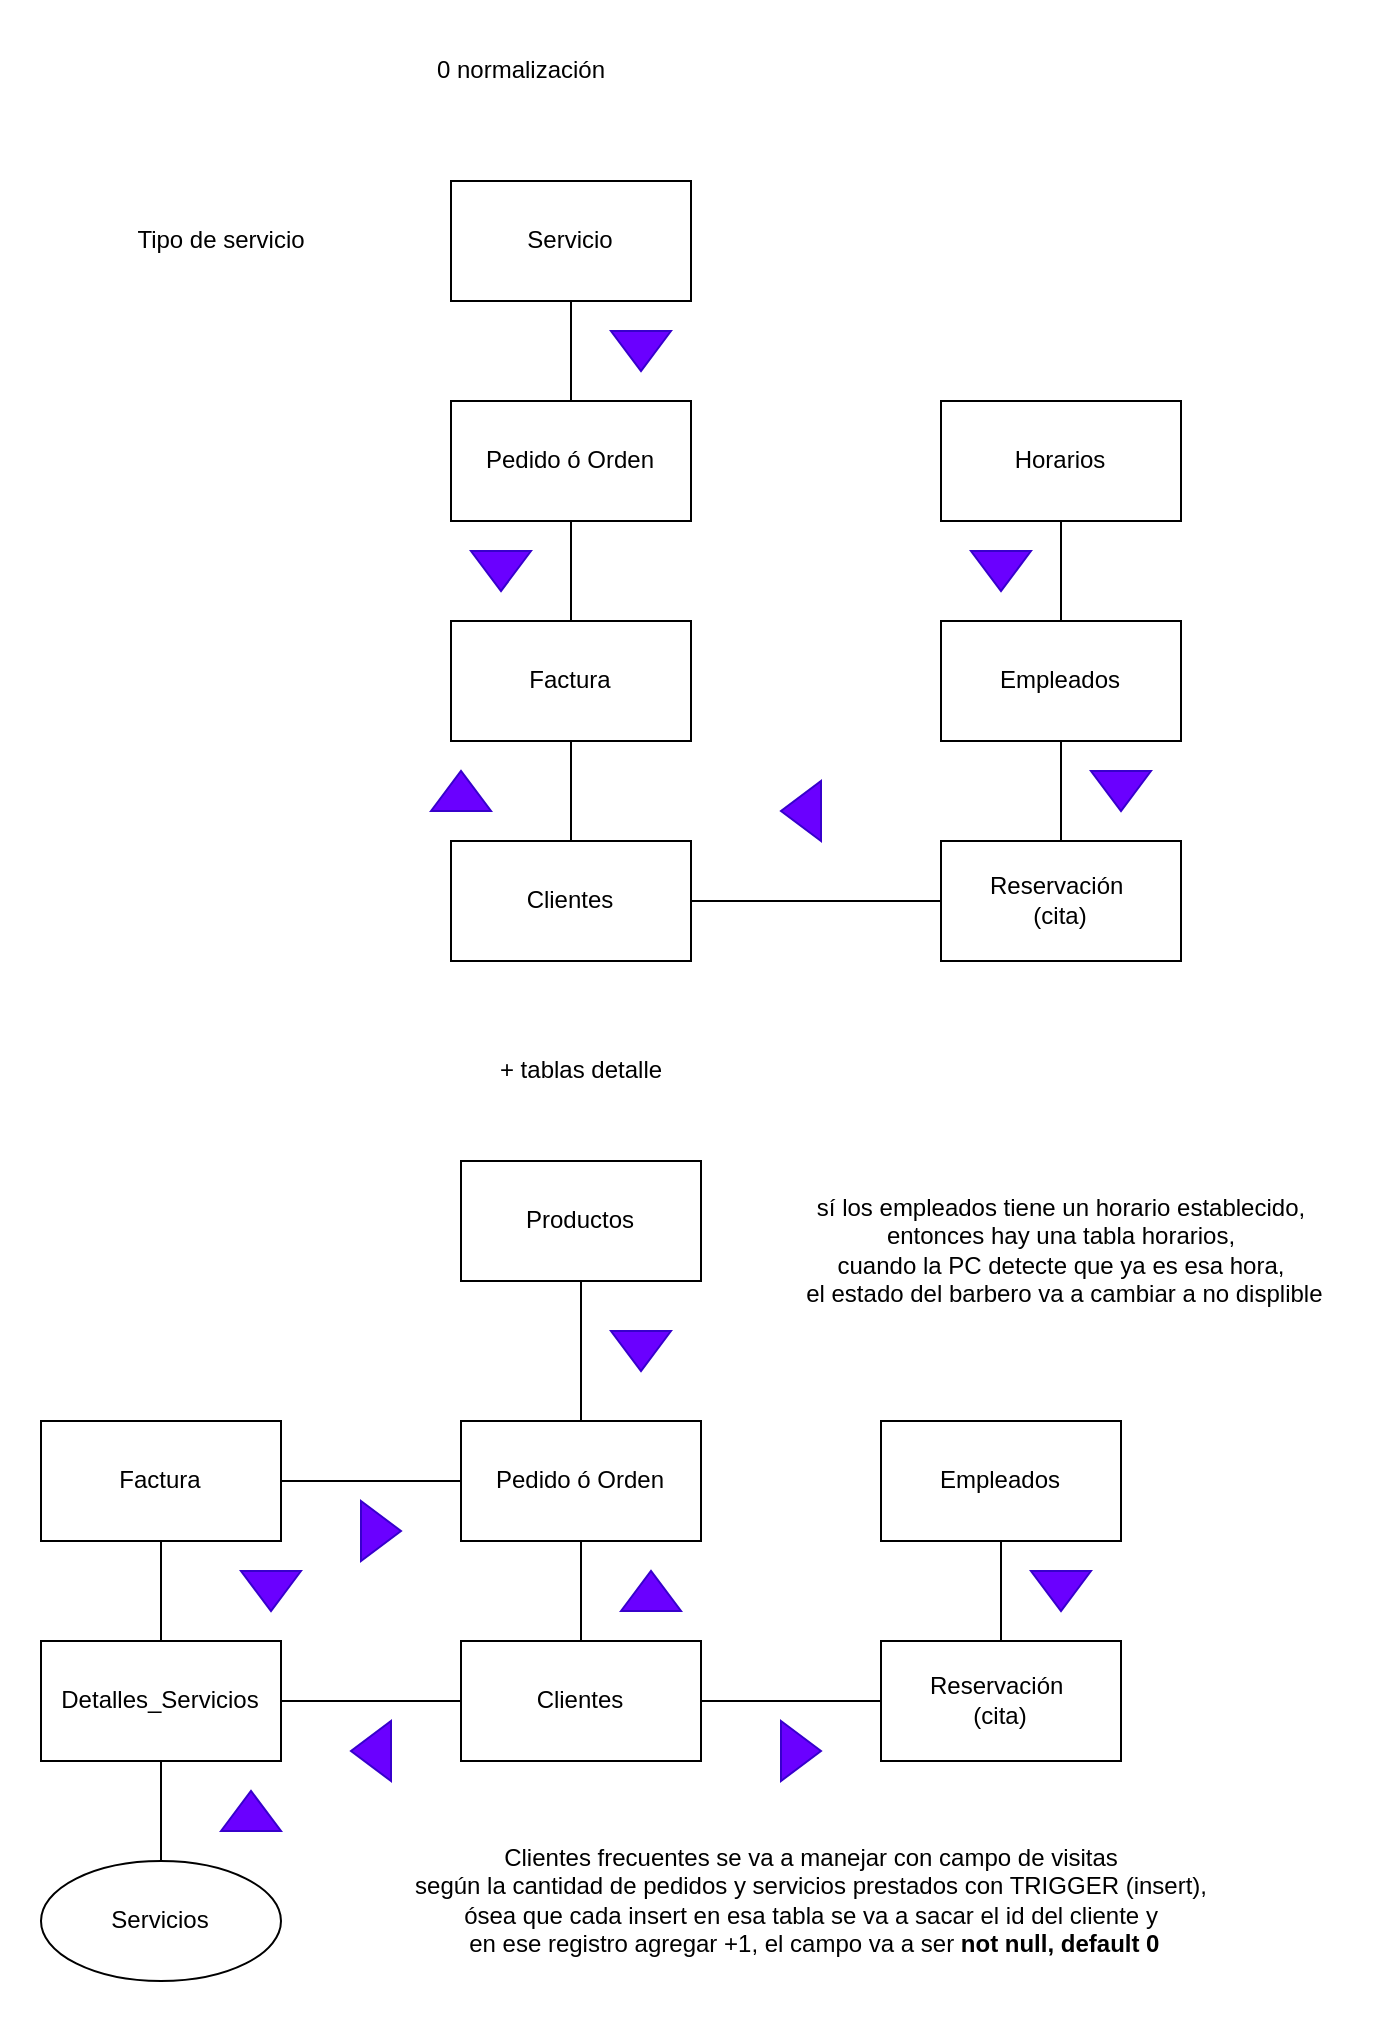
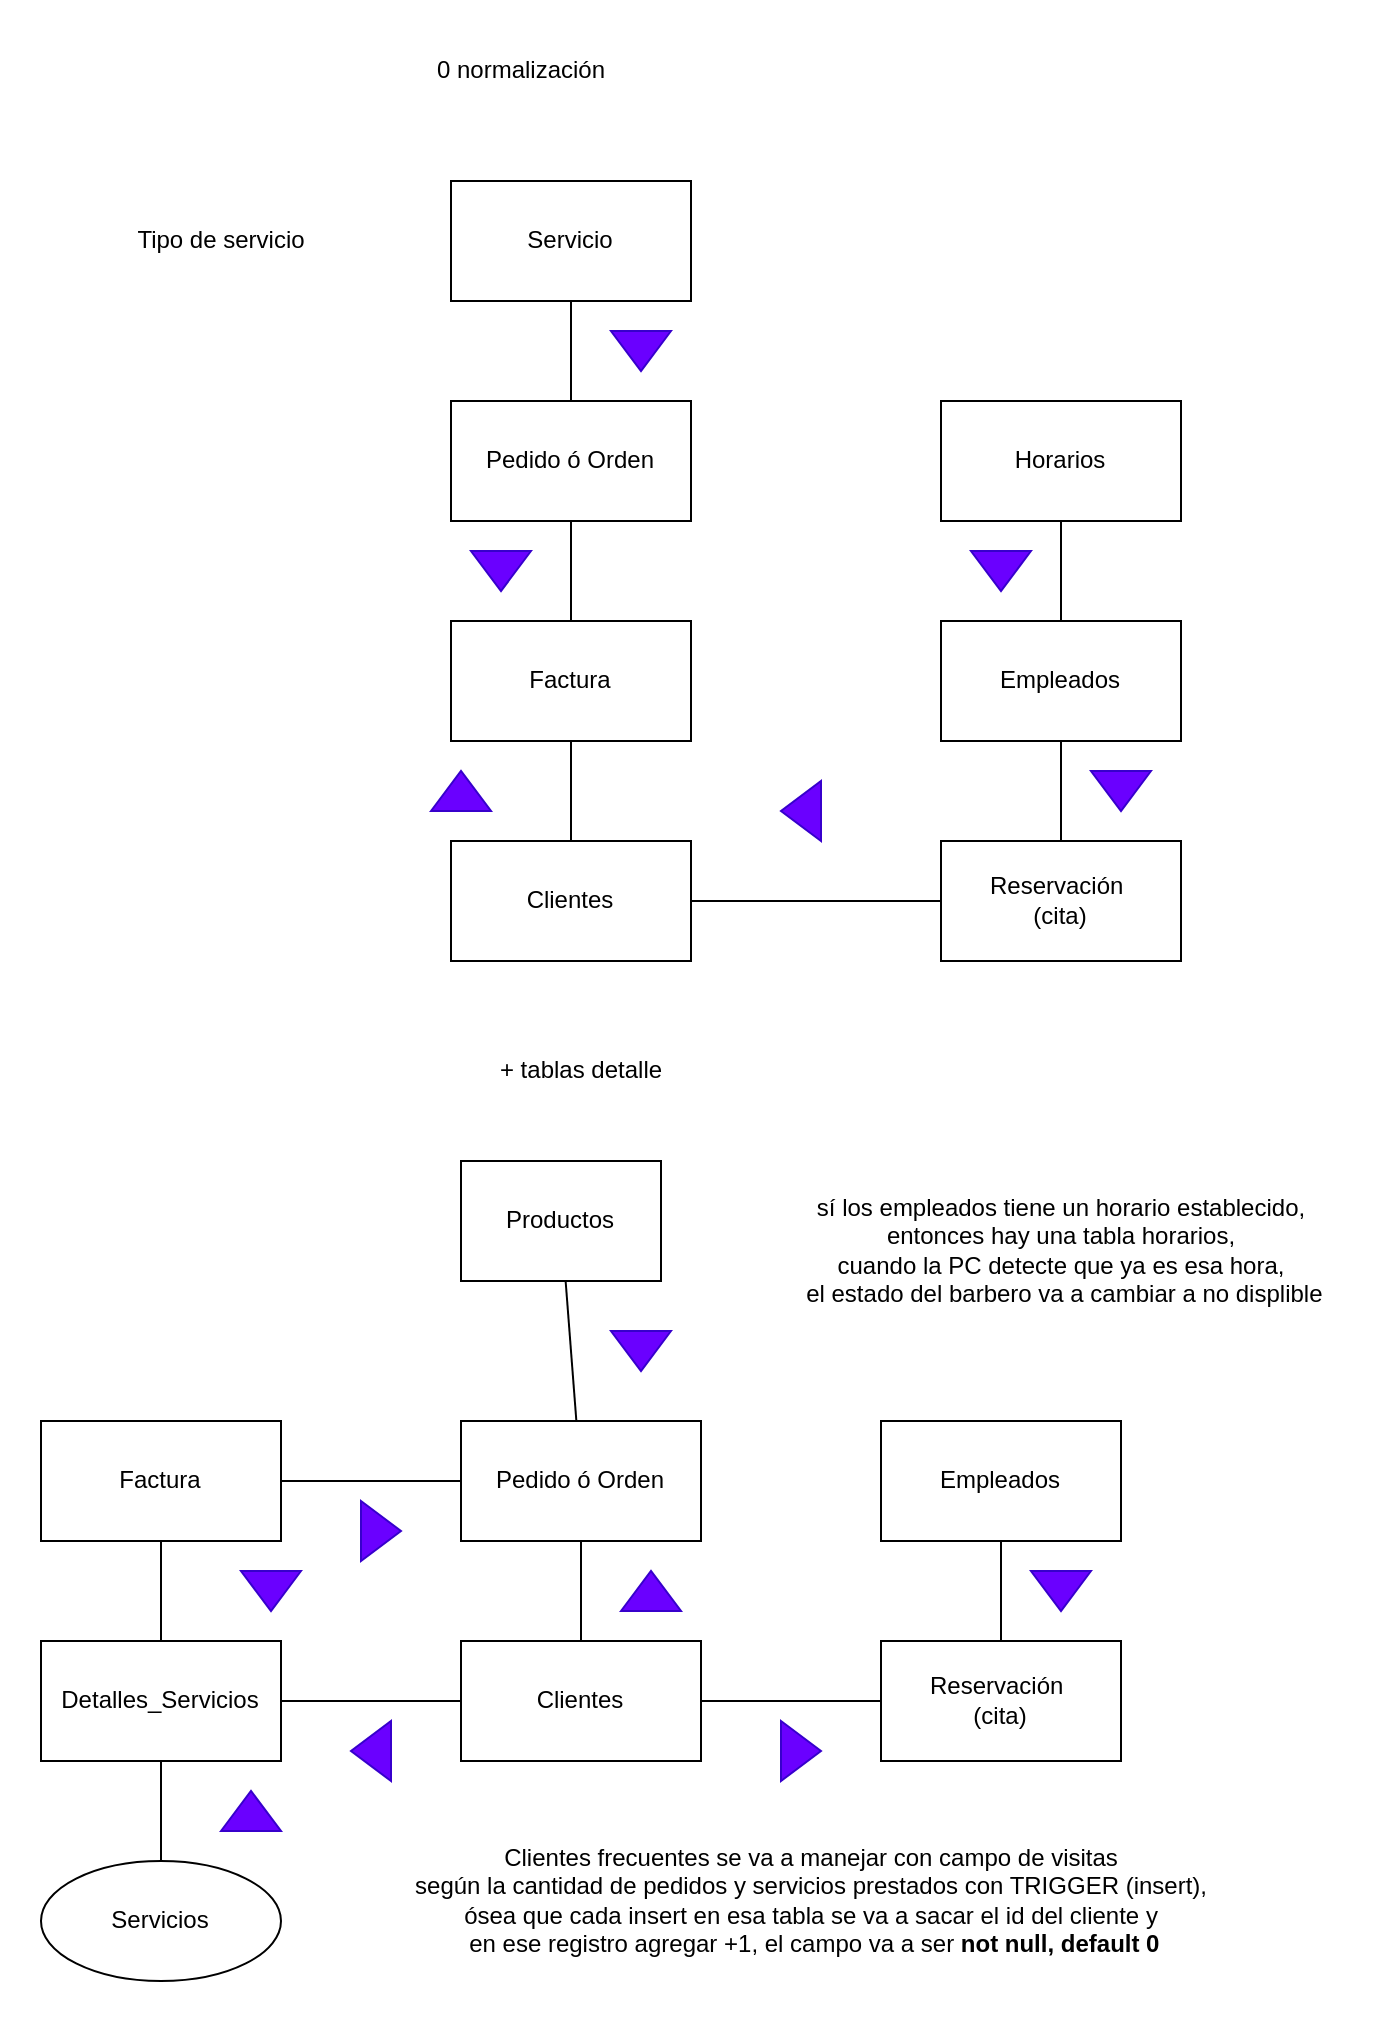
node "Productos": size 240x120 -> 200x120
